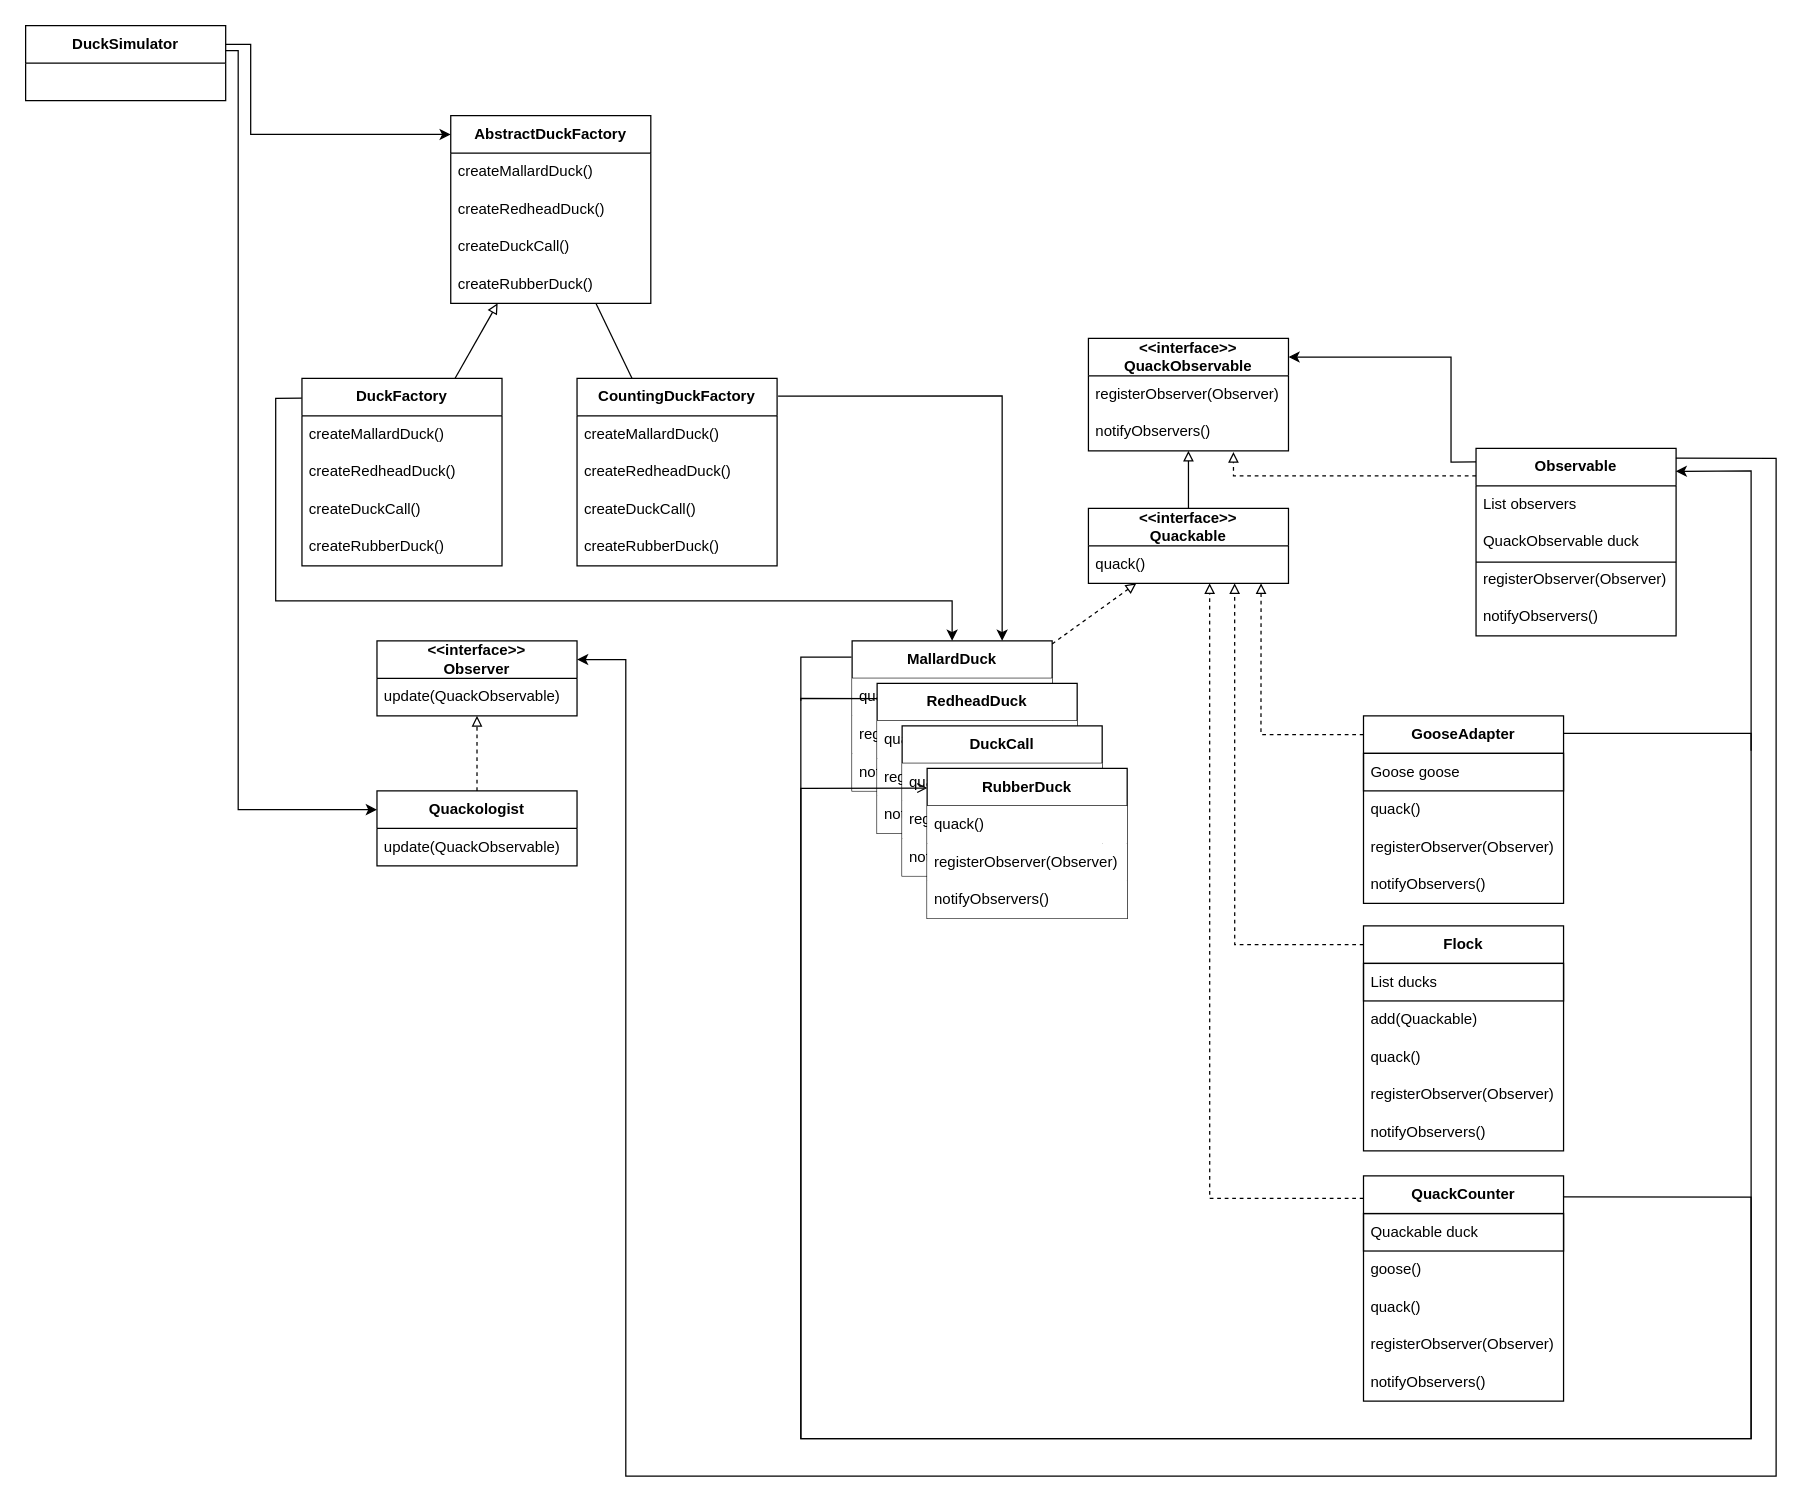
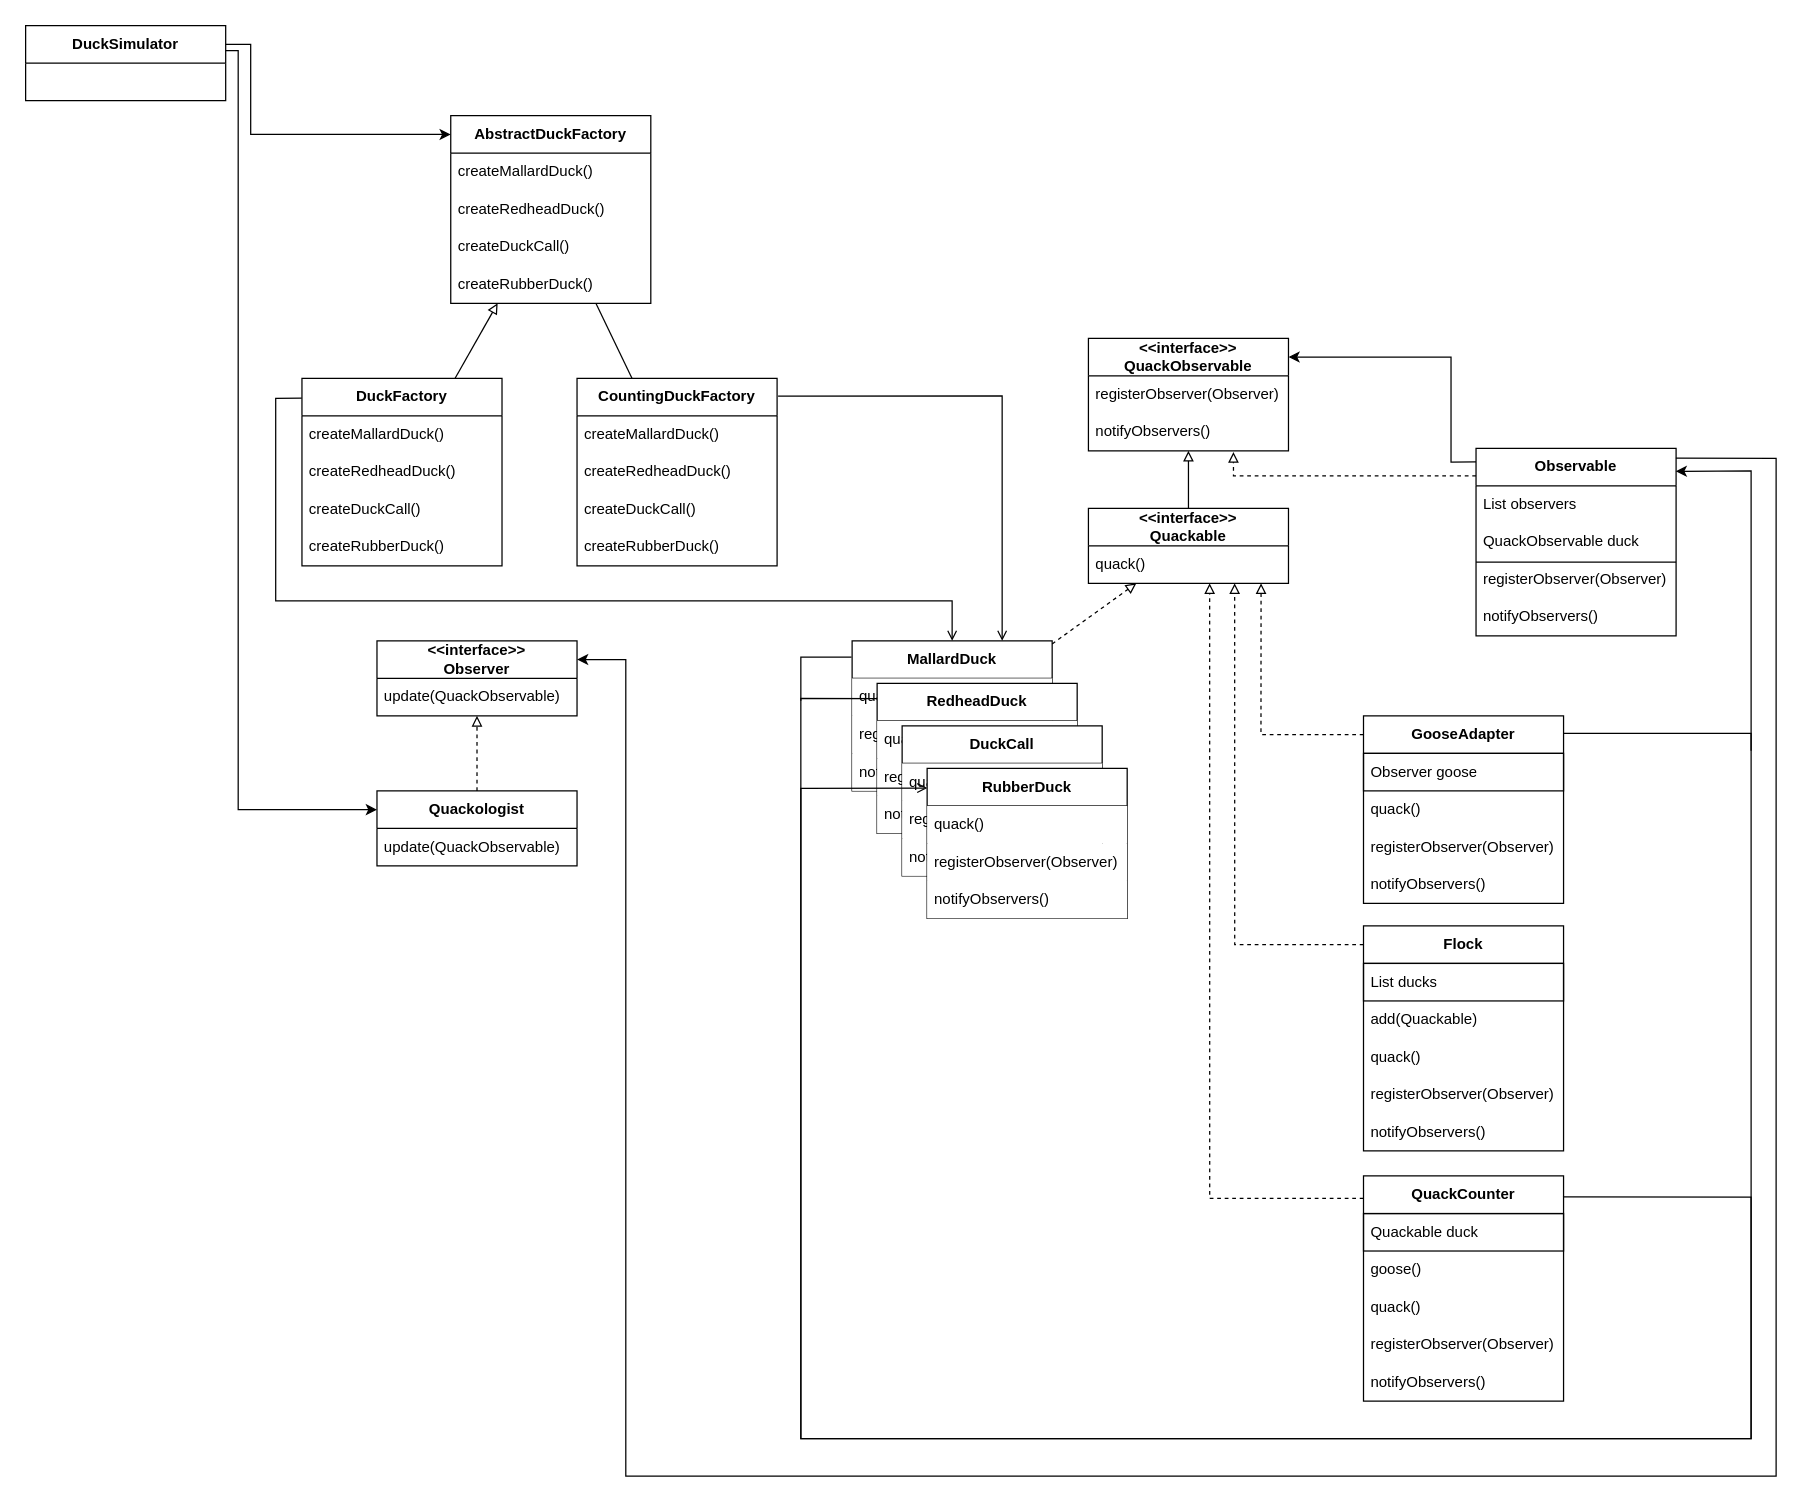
edge "DuckFactory" -> "MallardDuck": arrowhead classic -> open
edge "CountingDuckFactory" -> "MallardDuck": arrowhead classic -> open
node "Goose goose": label "Goose goose" -> "Observer goose"
